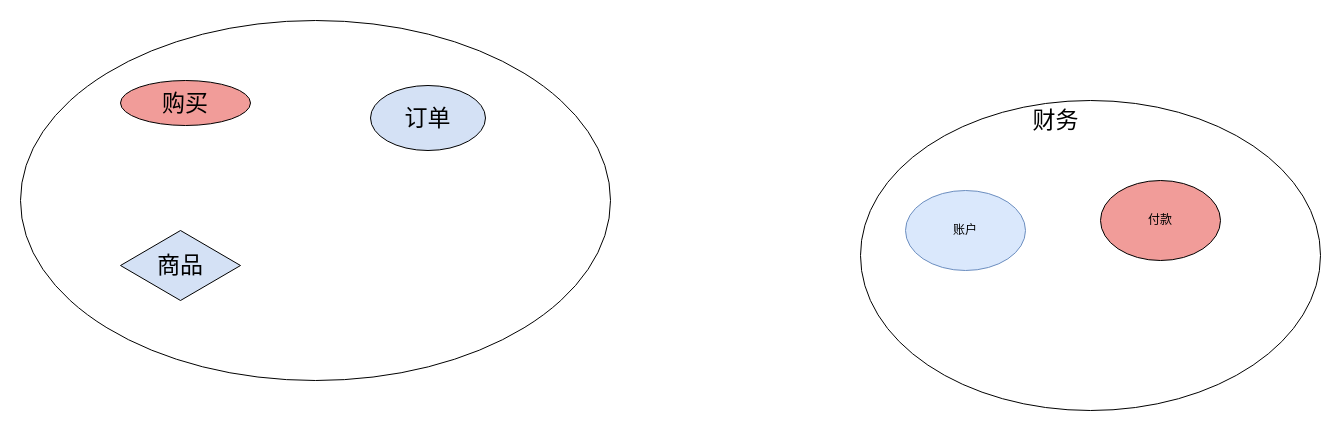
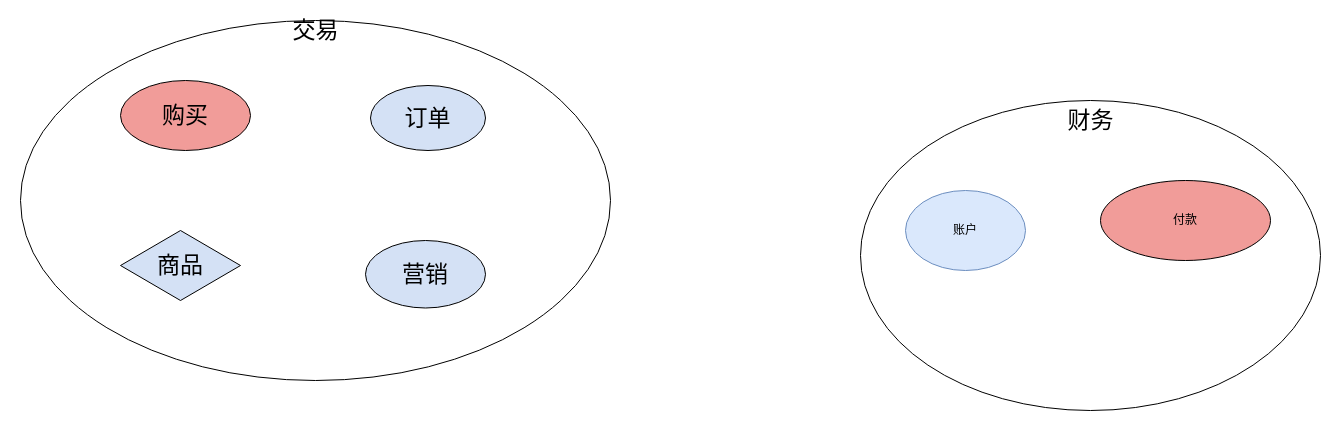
node "交易": added
node "购买": size 130x45 -> 130x70
node "财务": moved (1056, 121) -> (1091, 121)
node "付款": size 120x80 -> 170x80
node "营销": added
